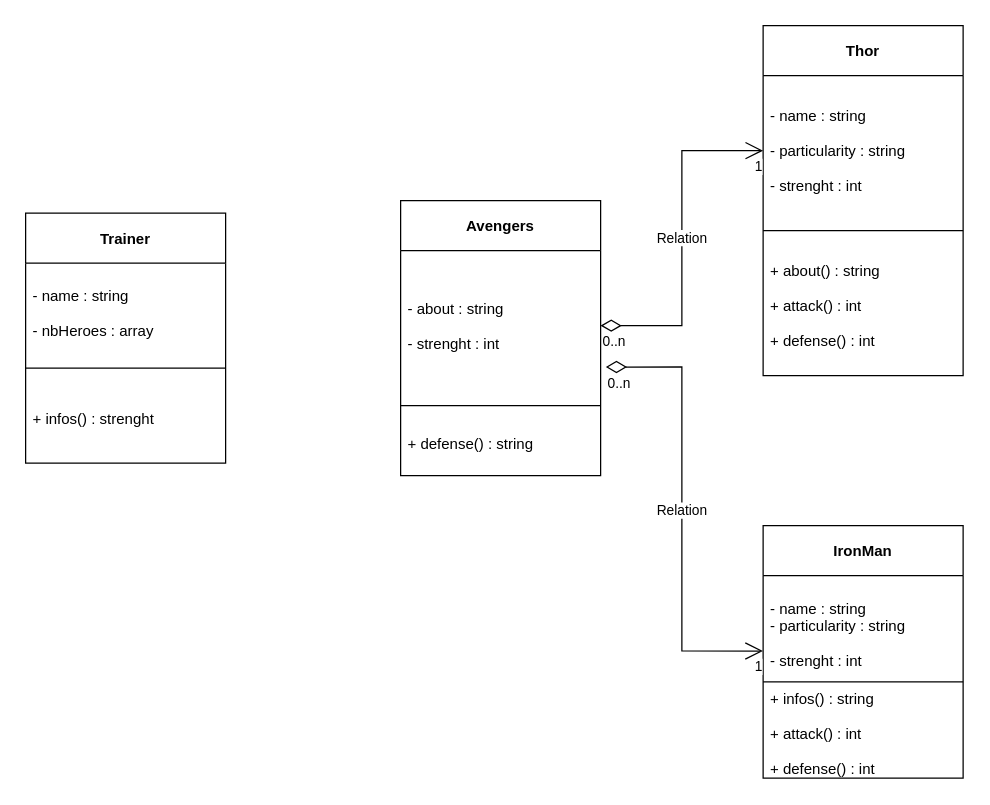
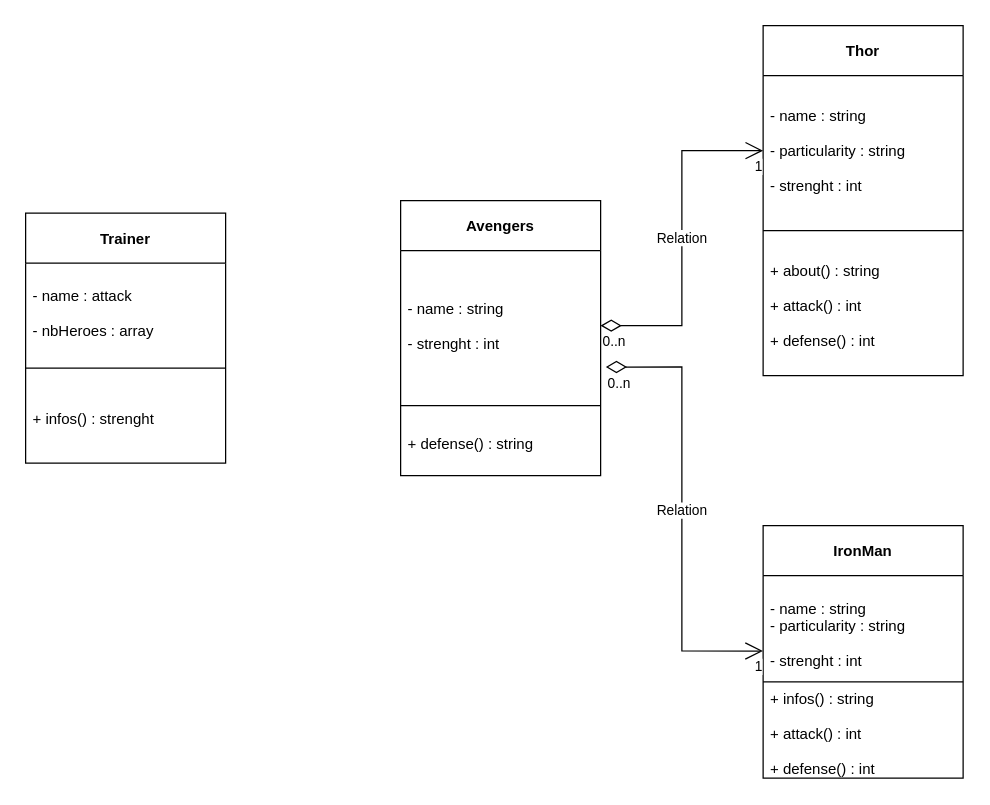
node "- name : string - nbHeroes : array": label "- name : string - nbHeroes : array" -> "- name : attack - nbHeroes : array"
node "- about : string - strenght : int": label "- about : string - strenght : int" -> "- name : string - strenght : int"
